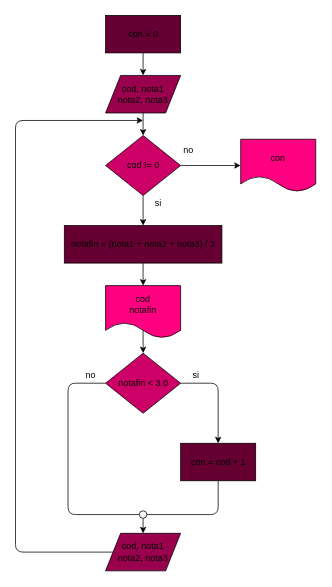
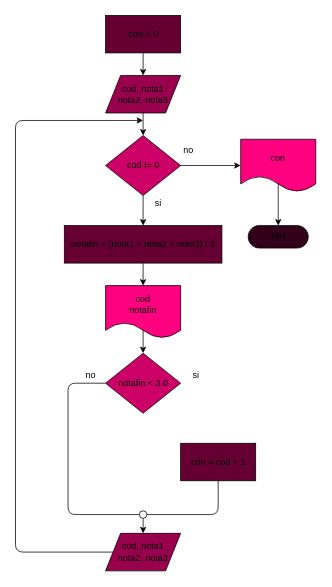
edge "con" -> "FIN": added
node "FIN": added
edge "notafin < 3.0" -> "con = cod + 1": removed
